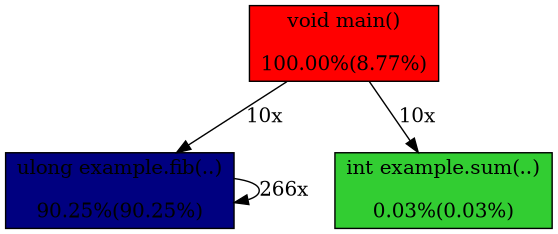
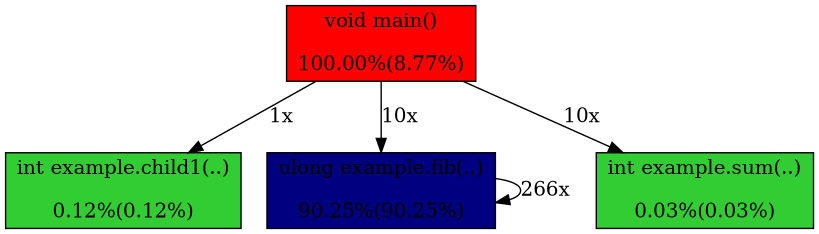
node "int example.child1(..) 0.12%(0.12%)": added
